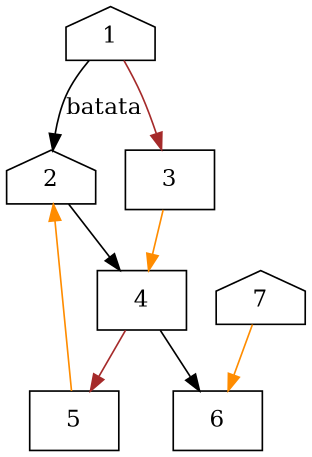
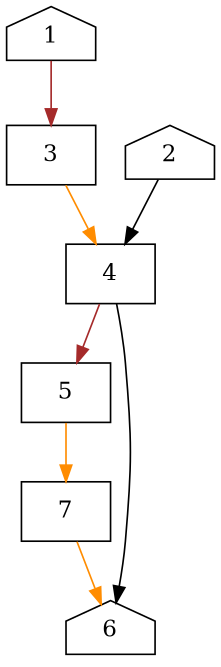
edge "1" -> "2": removed, label "batata"
node "7": shape house -> box
edge "5" -> "2": now "5" -> "7"
node "6": shape box -> house
